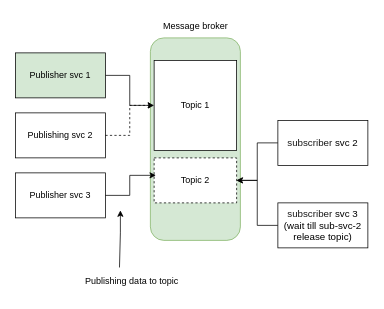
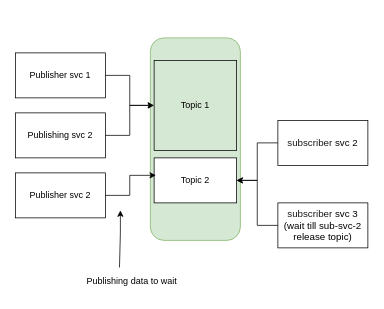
node "Message broker": removed
node "Publisher svc 1": fillcolor #d5e8d4 -> #ffffff
node "Topic 1": fillcolor #ffffff -> #d5e8d4
edge "Publishing svc 2" -> "Topic 1": style dashed -> solid
node "Topic 2": style dashed -> solid
node "Publisher svc 3": label "Publisher svc 3" -> "Publisher svc 2"
node "Publishing data to topic": label "Publishing data to topic" -> "Publishing data to wait"
